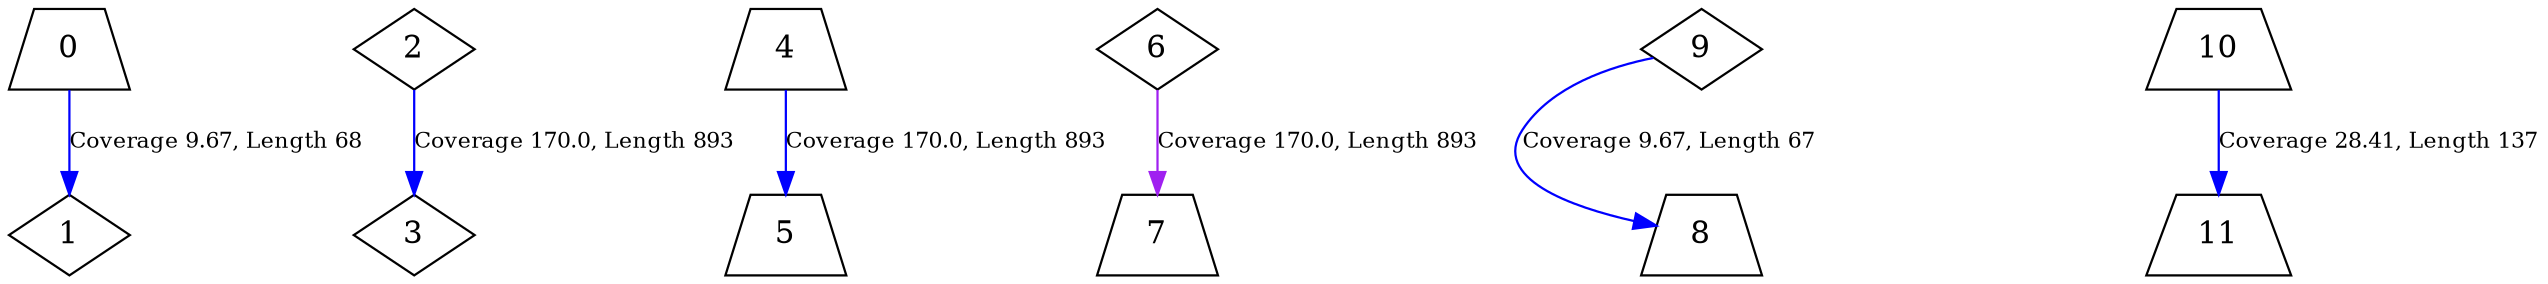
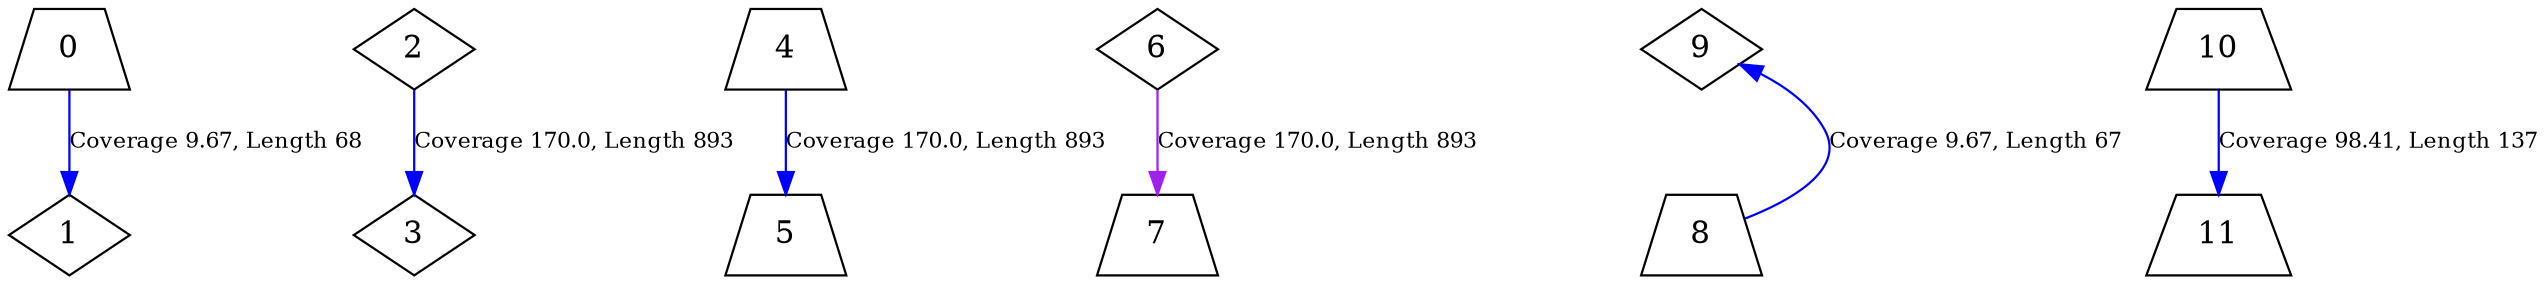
edge "9" -> "8": reversed
edge "10" -> "11": label "Coverage 28.41, Length 137" -> "Coverage 98.41, Length 137"
